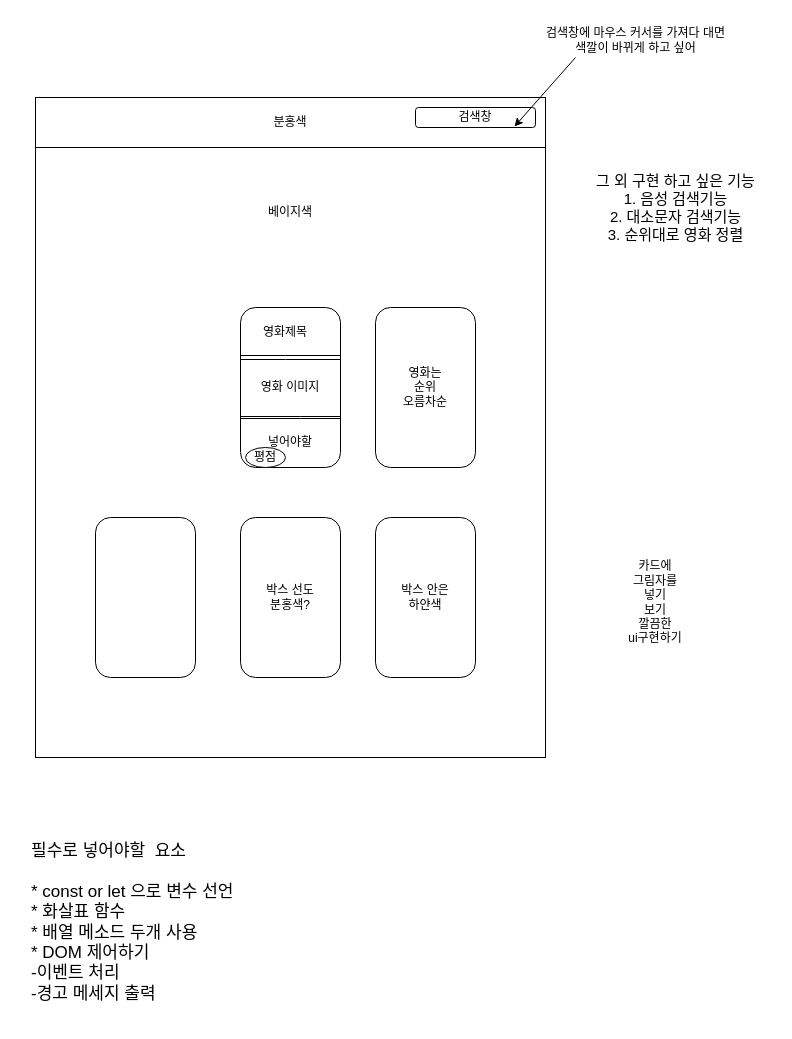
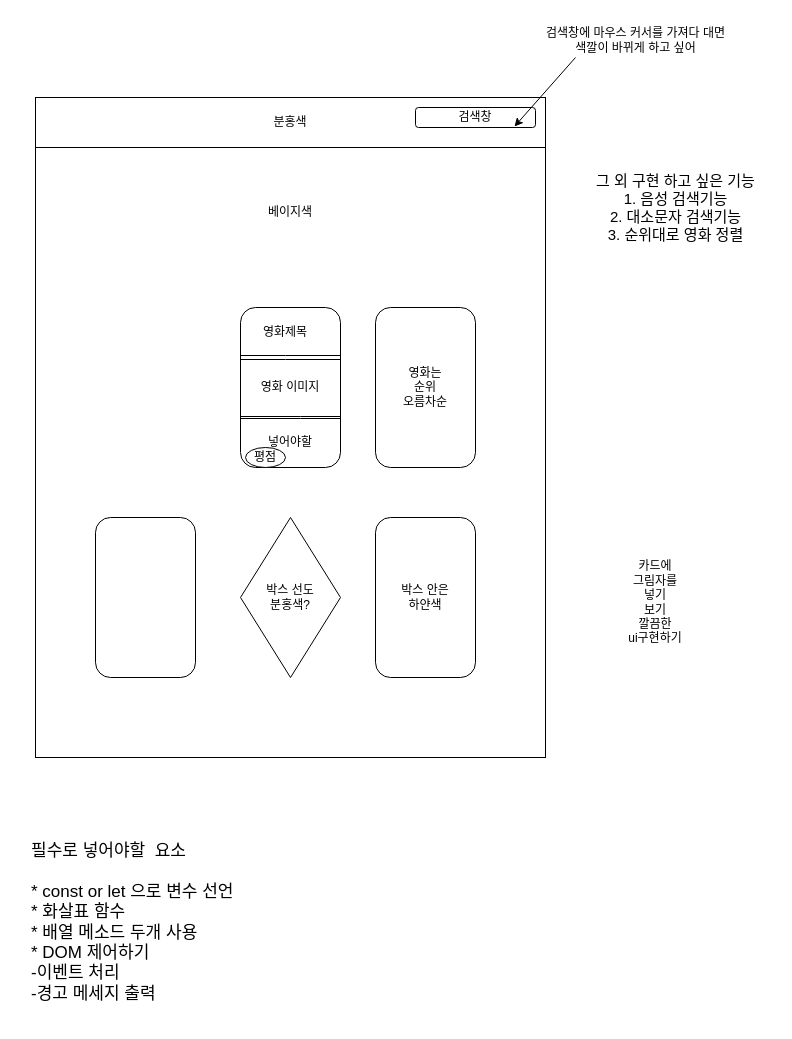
node "박스 선도 분홍색?": shape rounded rectangle -> diamond
